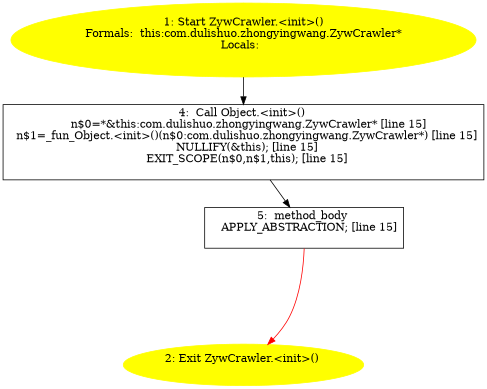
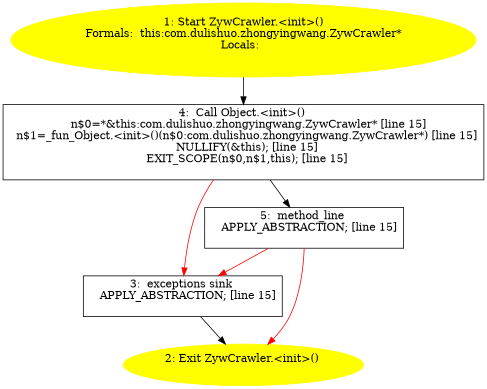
node "5:  method_body APPLY_ABSTRACTION; [line 15]": label "5:  method_body APPLY_ABSTRACTION; [line 15]" -> "5:  method_line APPLY_ABSTRACTION; [line 15]"
node "3:  exceptions sink APPLY_ABSTRACTION; [line 15]": added
